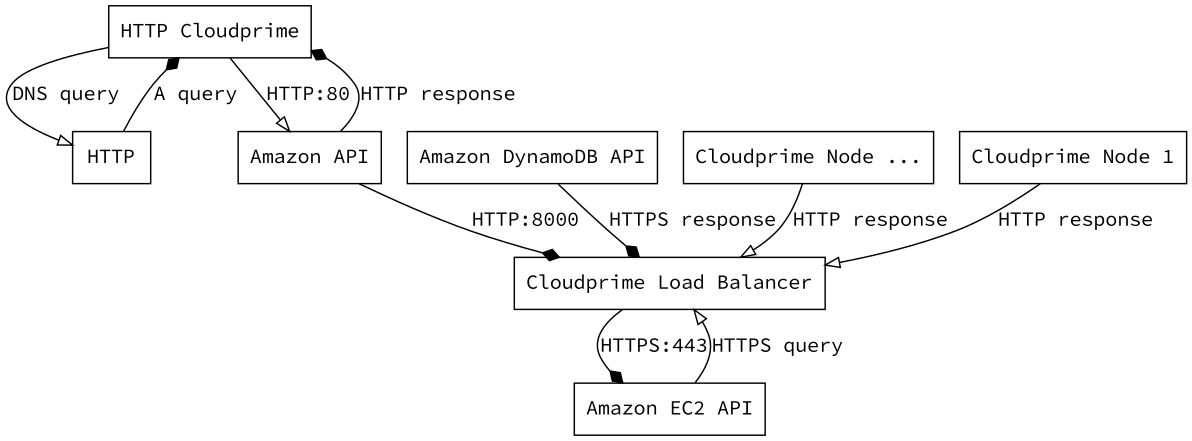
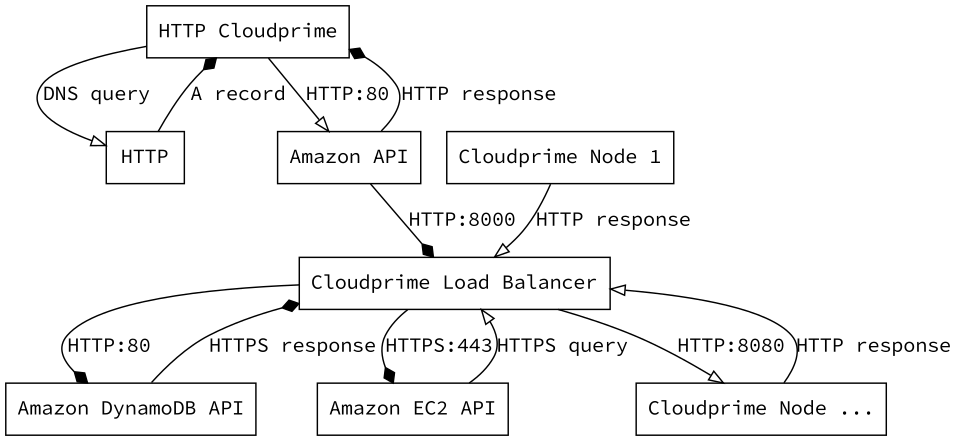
edge "HTTP" -> "HTTP Cloudprime": label "A query" -> "A record"
edge "Cloudprime Load Balancer" -> "Amazon DynamoDB API": added, label "HTTP:80"
edge "Cloudprime Load Balancer" -> "Cloudprime Node ...": added, label "HTTP:8080"
